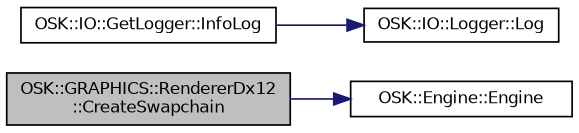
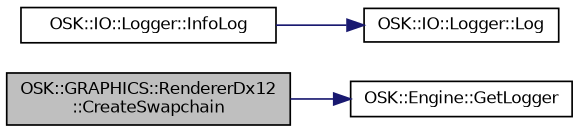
node "OSK::IO::GetLogger::InfoLog": label "OSK::IO::GetLogger::InfoLog" -> "OSK::IO::Logger::InfoLog"
node "OSK::Engine::Engine": label "OSK::Engine::Engine" -> "OSK::Engine::GetLogger"
